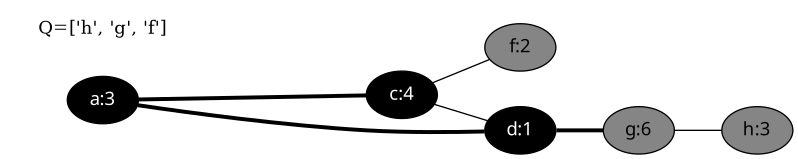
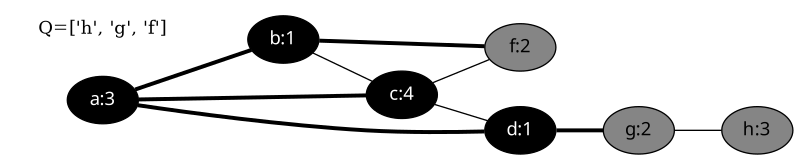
node "b:1": added
node "g:6": label "g:6" -> "g:2"
